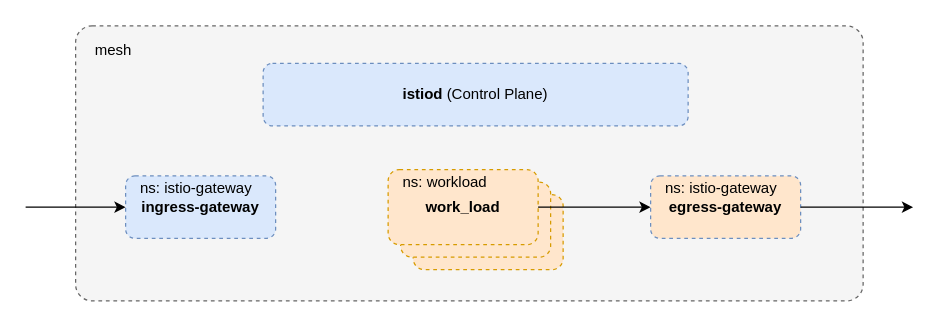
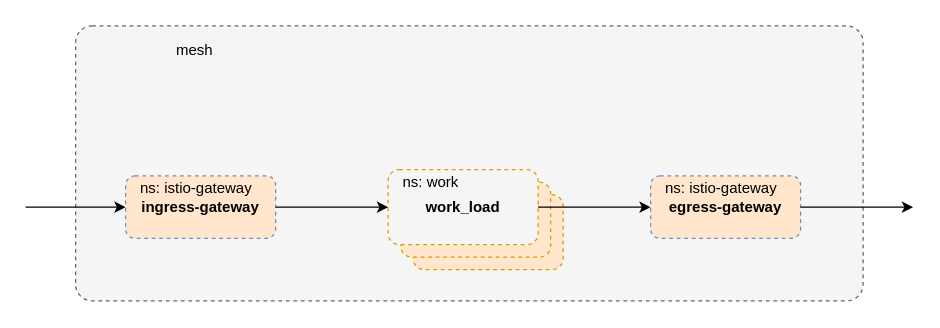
node "mesh": moved (113, 51) -> (194, 51)
node "istiod (Control Plane)": removed
node "ns: workload": label "ns: workload" -> "ns: work"
node "ingress-gateway": fillcolor #dae8fc -> #ffe6cc
edge "ingress-gateway" -> "work_load": added
node "work_load": fillcolor #ffe6cc -> #f5f5f5
